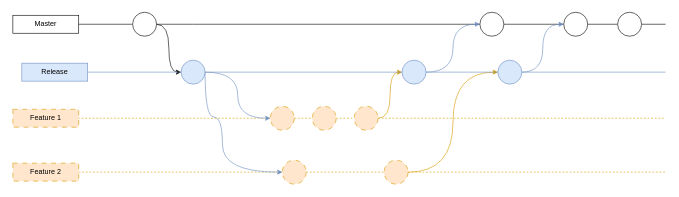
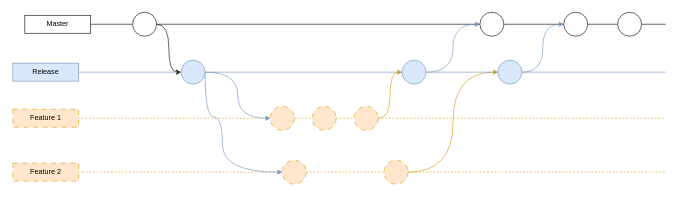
node "Master": moved (45, 24) -> (57, 24)
node "Release": moved (54, 72) -> (45, 72)
